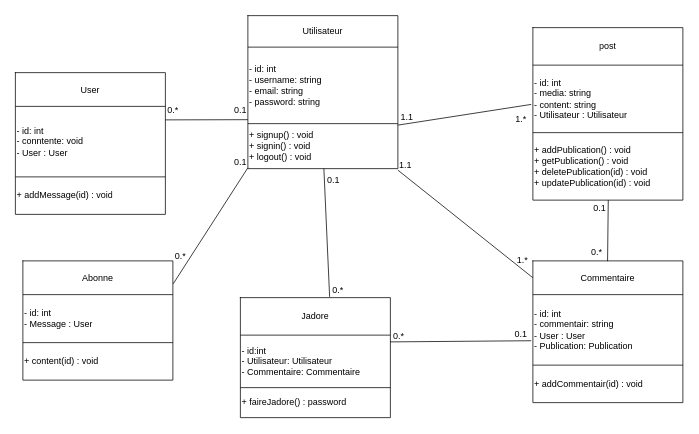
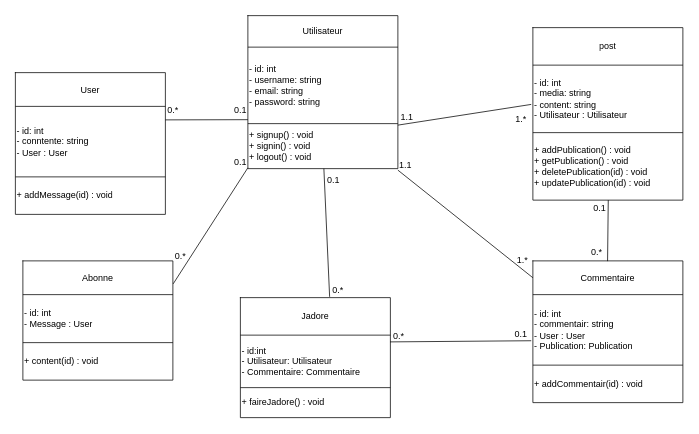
node "- id: int - conntente: void - User : User": label "- id: int - conntente: void - User : User" -> "- id: int - conntente: string - User : User"
node "+ faireJadore() : password": label "+ faireJadore() : password" -> "+ faireJadore() : void"
